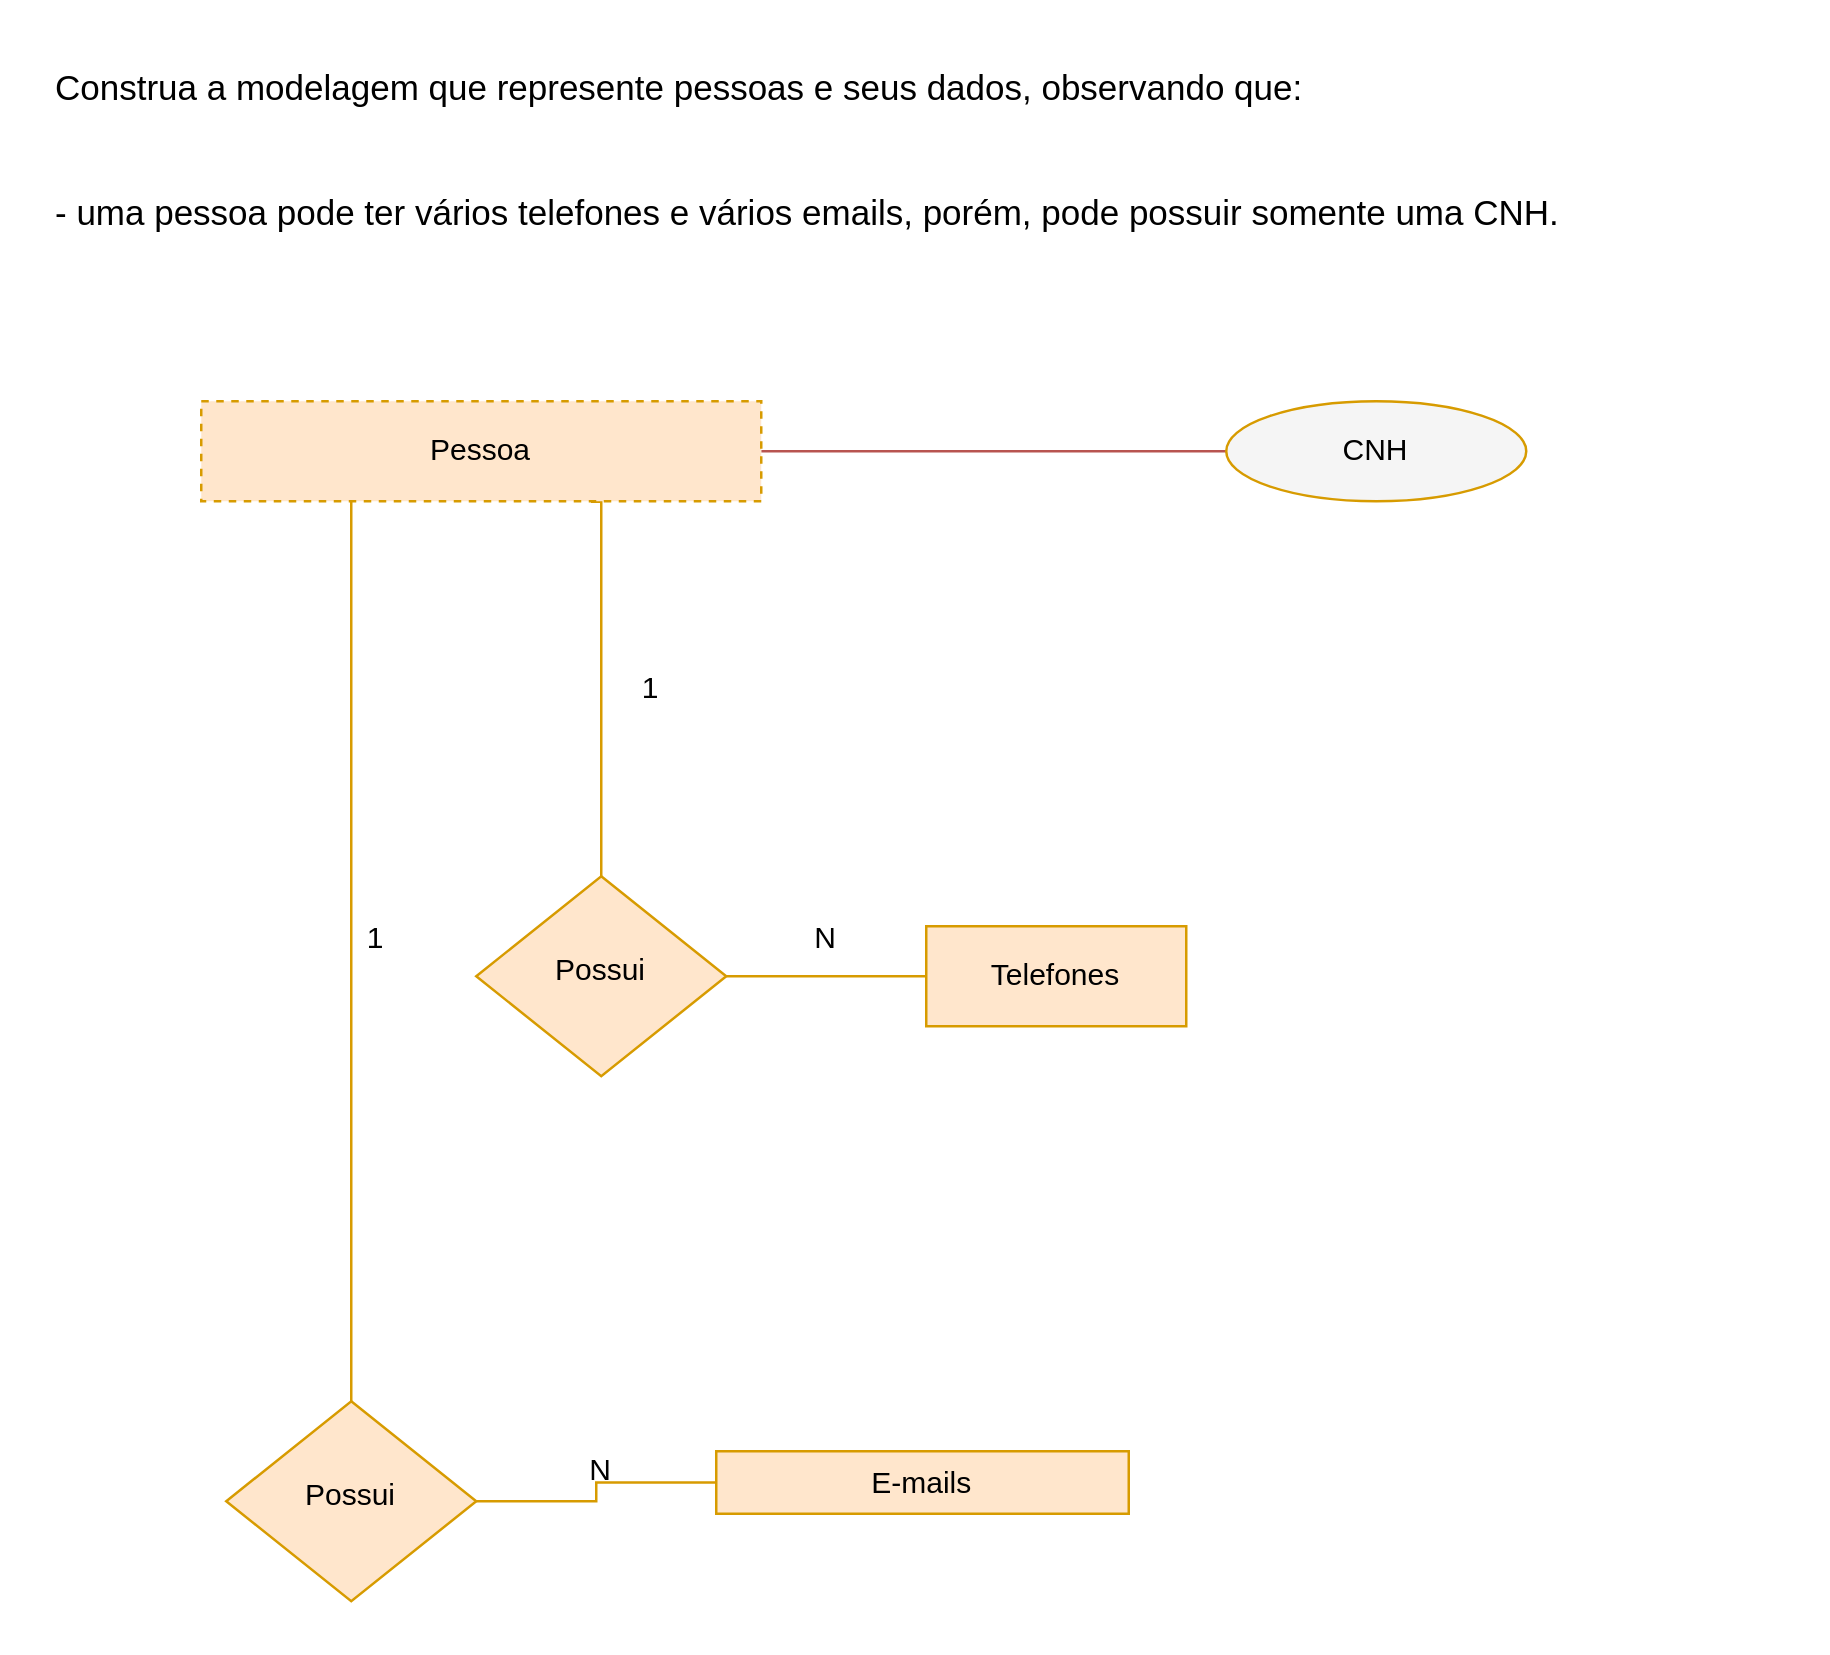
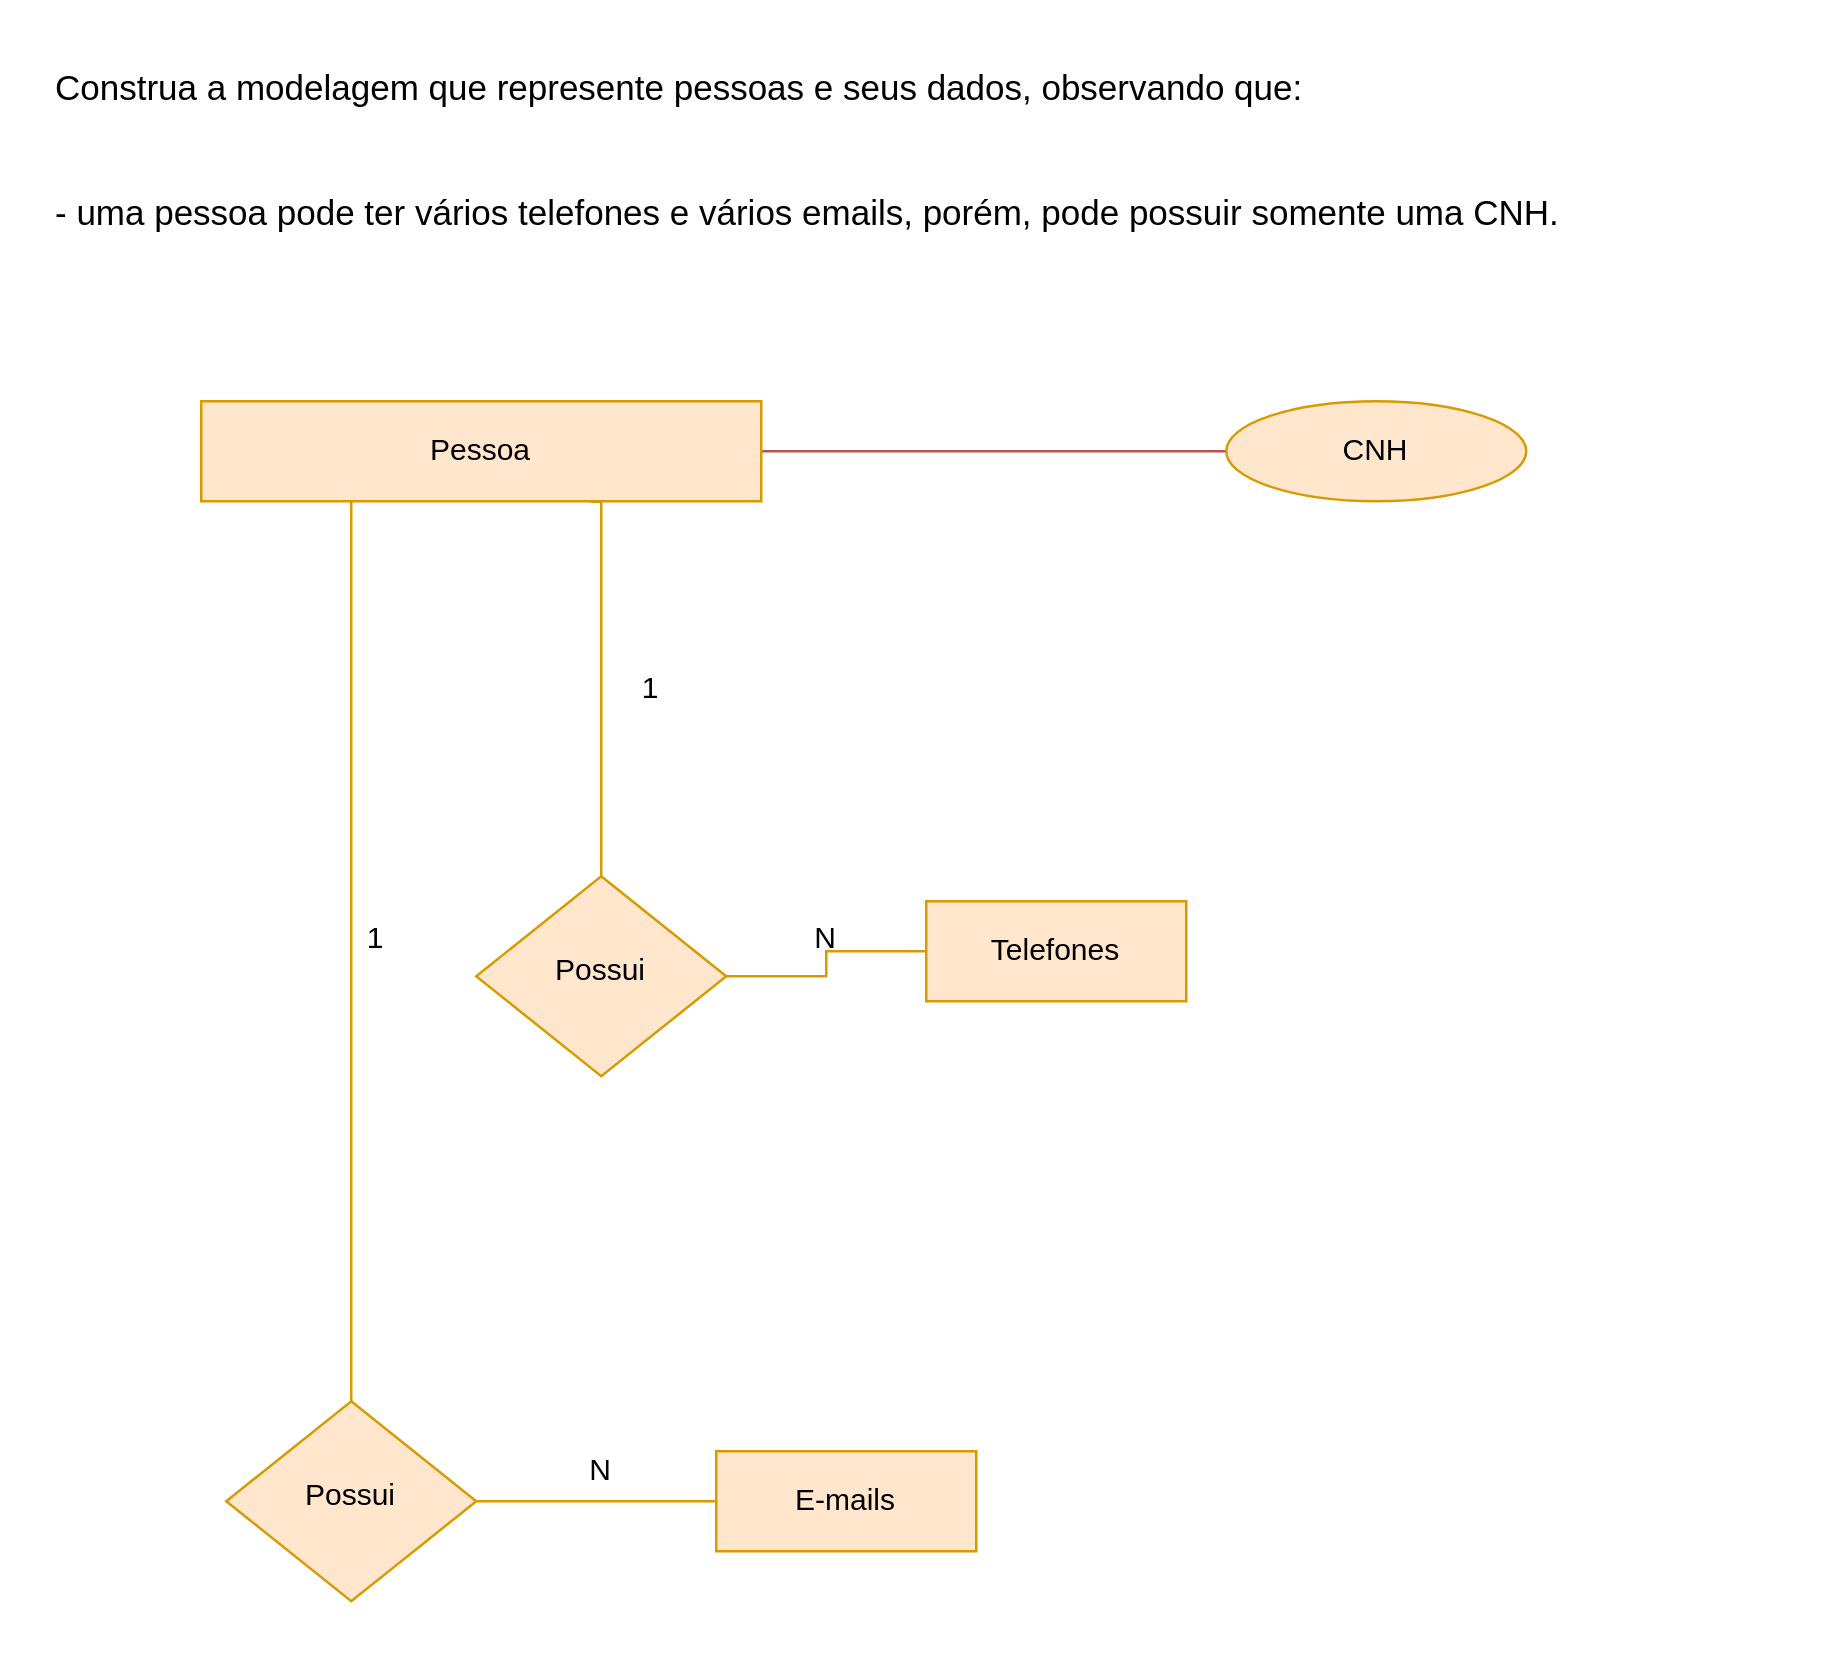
node "Pessoa": style dashed -> solid
node "CNH": fillcolor #f5f5f5 -> #ffe6cc
node "Telefones": moved (1056, 976) -> (1056, 951)
node "E-mails": size 413x63 -> 260x100
